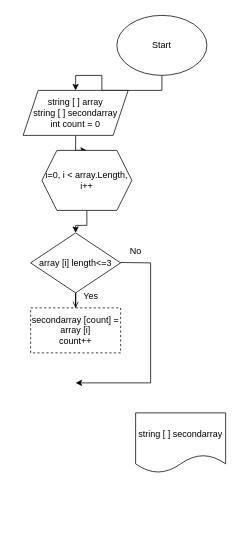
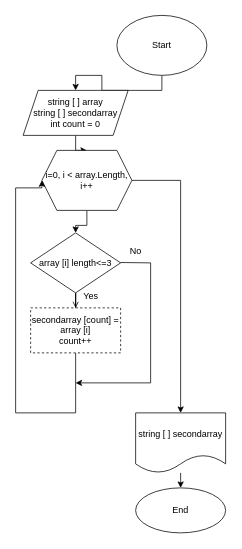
edge "i=0, i < array.Length, i++" -> "string [ ] secondarray": added
edge "secondarray [count] = array [i] count++" -> "i=0, i < array.Length, i++": added
edge "string [ ] secondarray" -> "End": added
node "End": added
